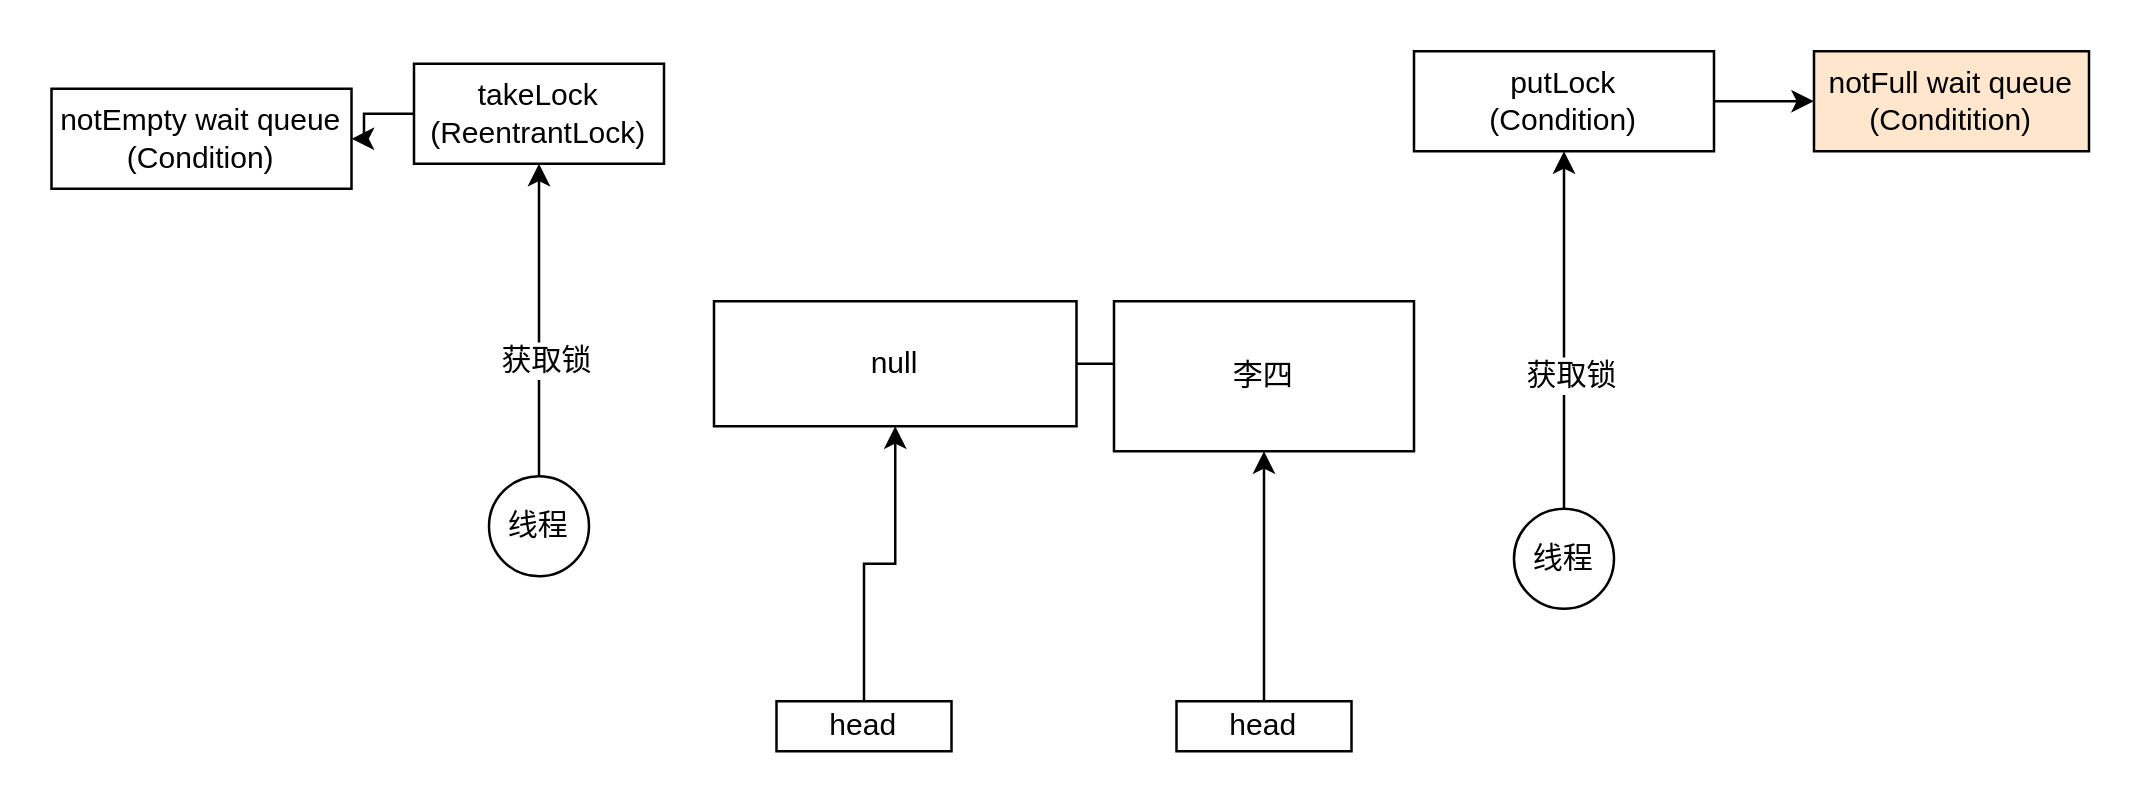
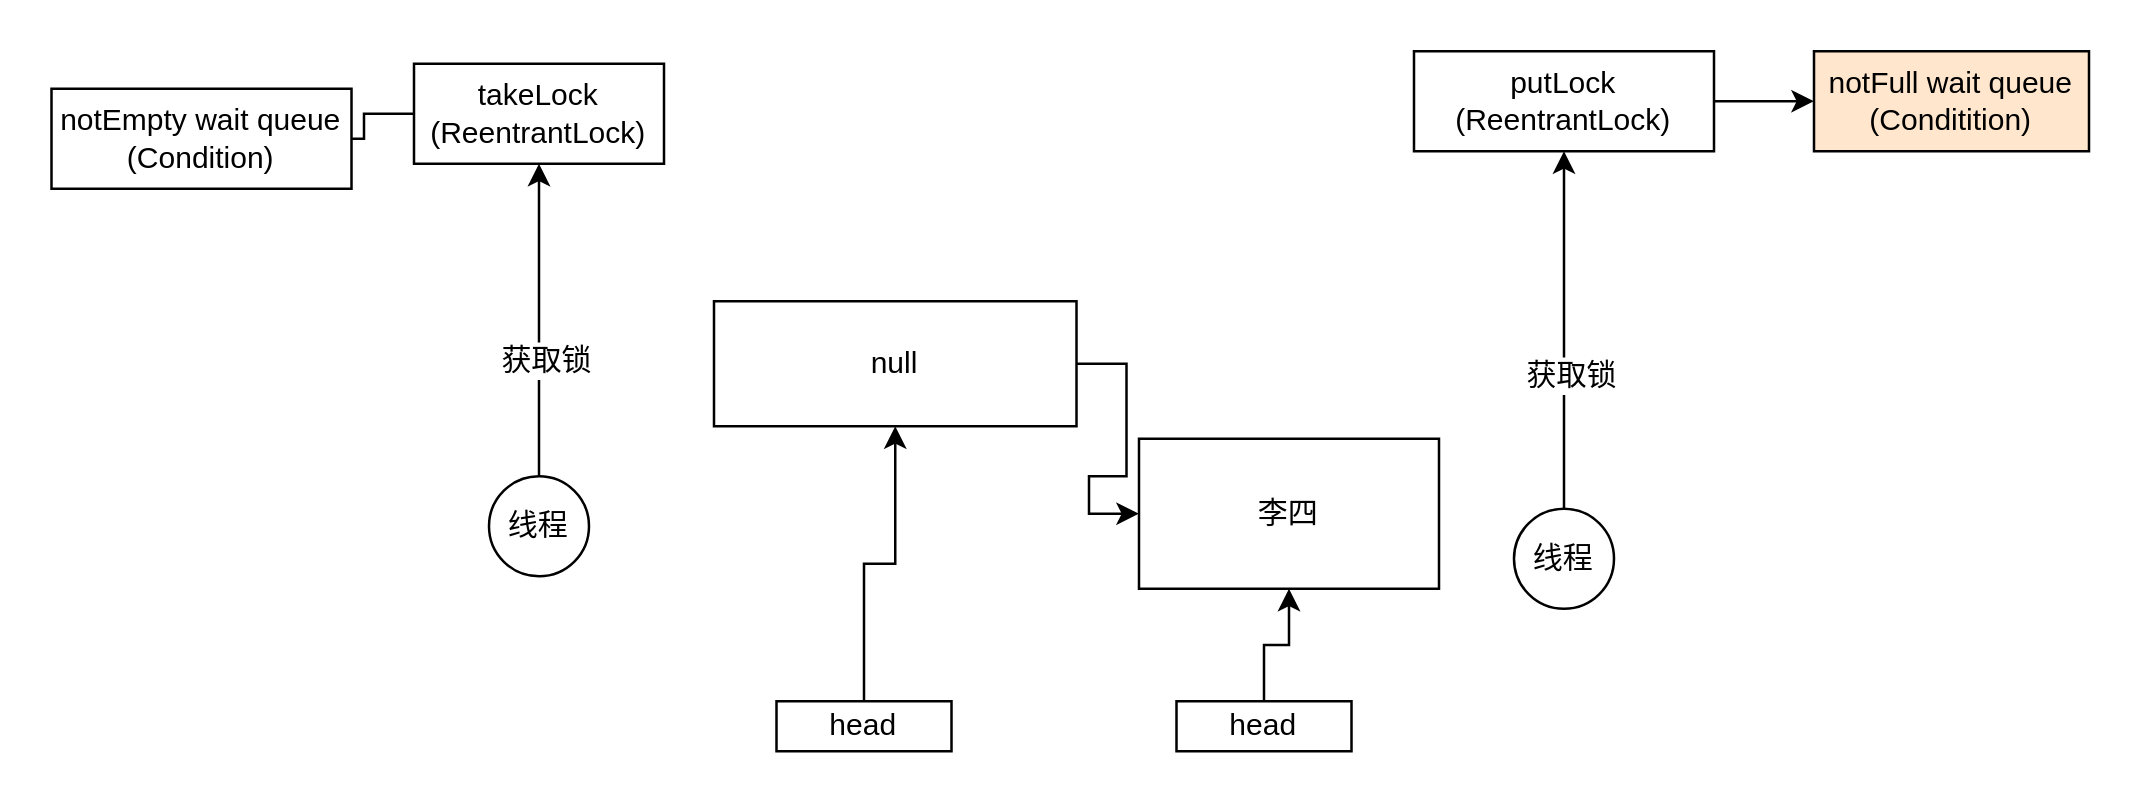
node "putLock (Condition)": label "putLock (Condition)" -> "putLock (ReentrantLock)"
edge "takeLock (ReentrantLock)" -> "notEmpty wait queue (Condition)": arrowhead classic -> none
node "李四": moved (1264, 376) -> (1289, 514)
